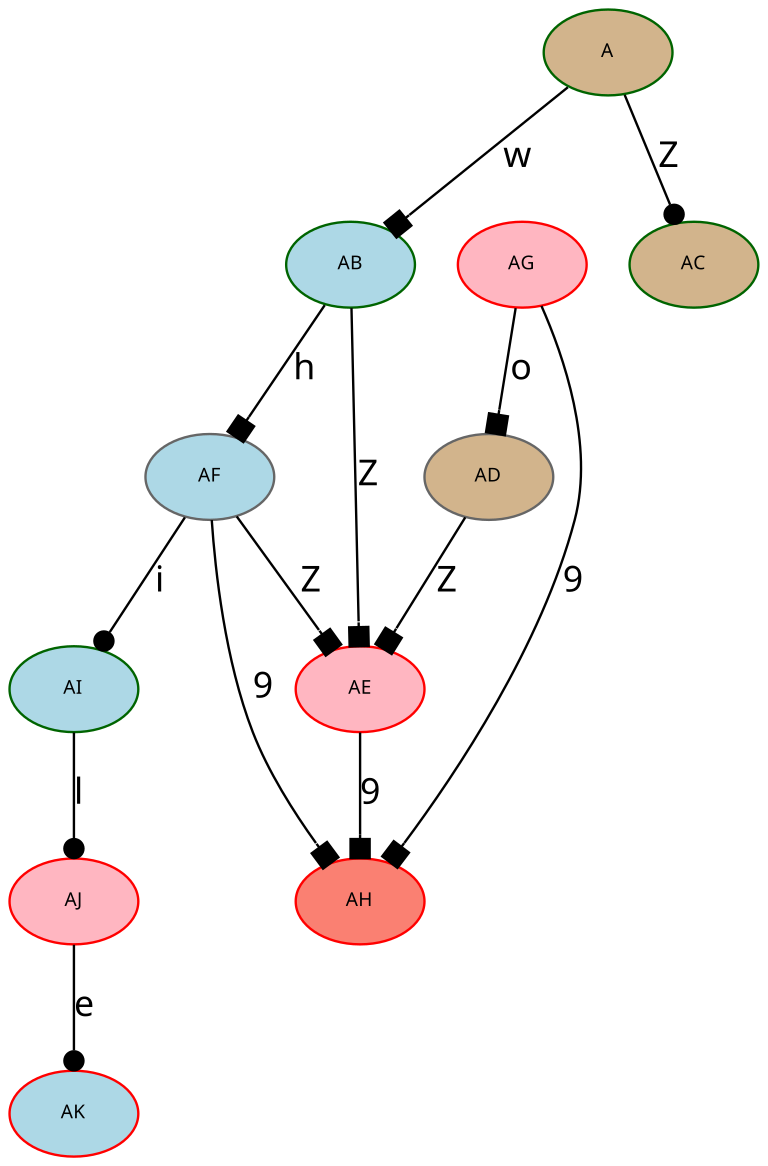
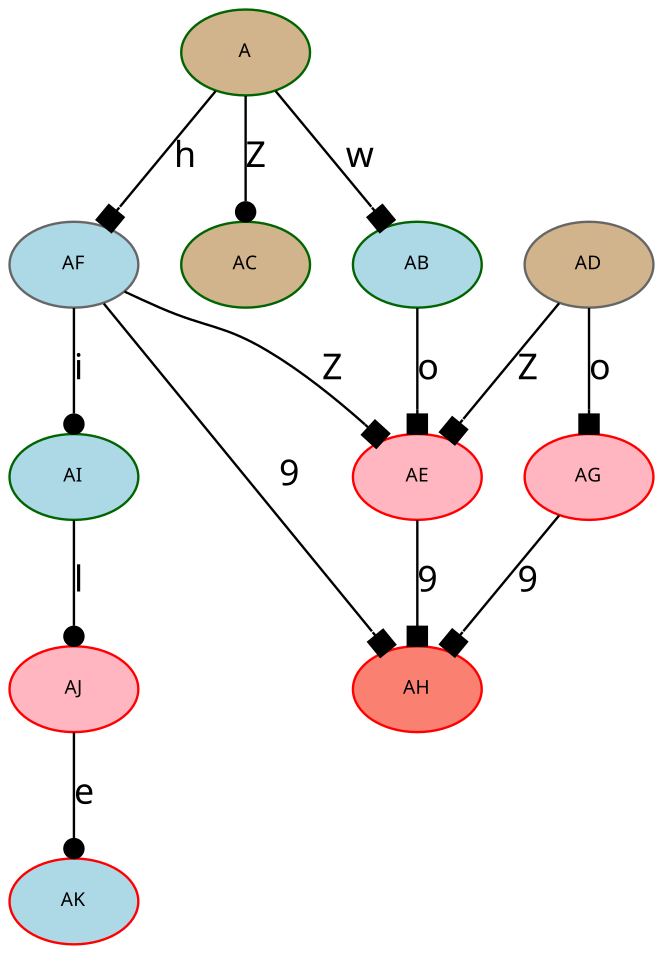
edge "AG" -> "AD": reversed
edge "AB" -> "AF": now "A" -> "AF"
edge "AB" -> "AE": label "Z" -> "o"
